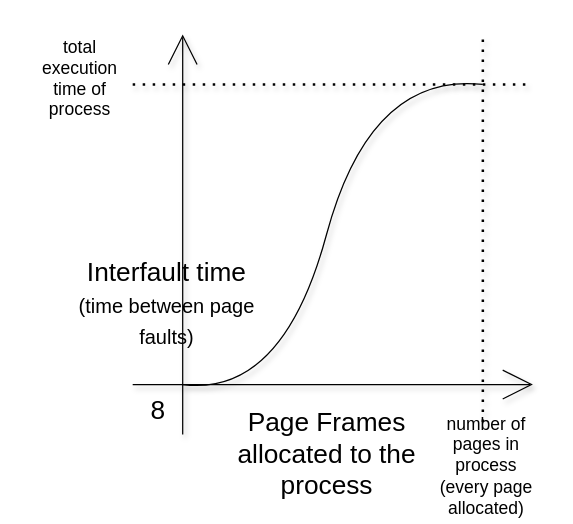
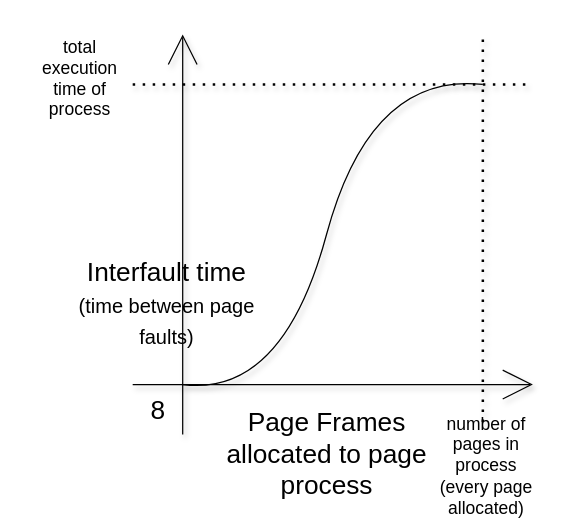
node "Page Frames allocated to the process": label "Page Frames allocated to the process" -> "Page Frames allocated to page process"
